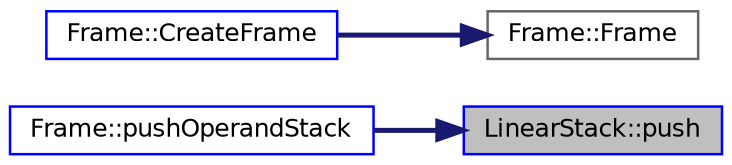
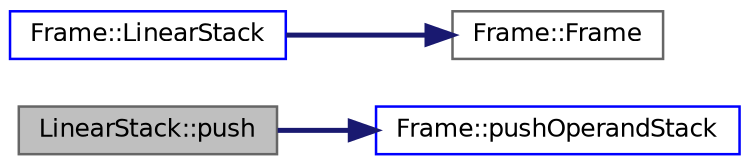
node "Frame::CreateFrame": label "Frame::CreateFrame" -> "Frame::LinearStack"
edge "Frame::pushOperandStack" -> "LinearStack::push": reversed
node "LinearStack::push": color blue -> gray40
